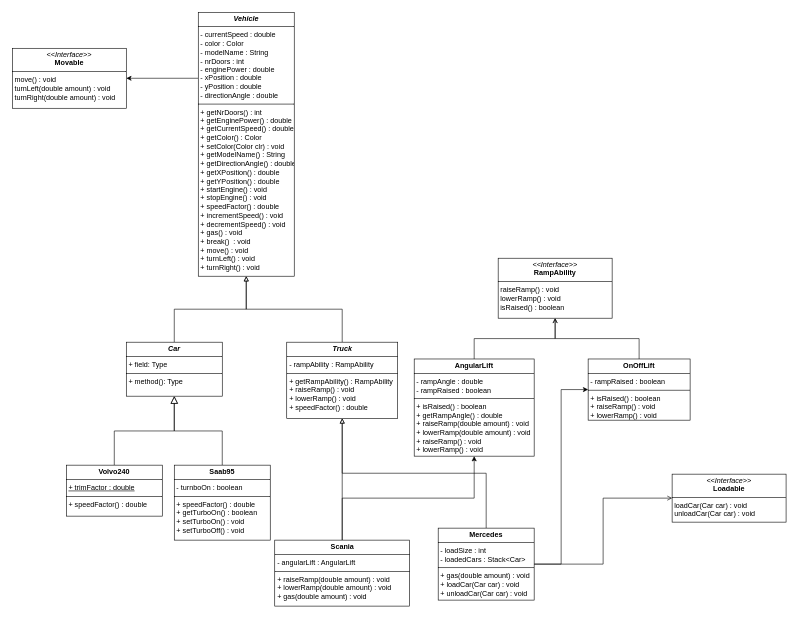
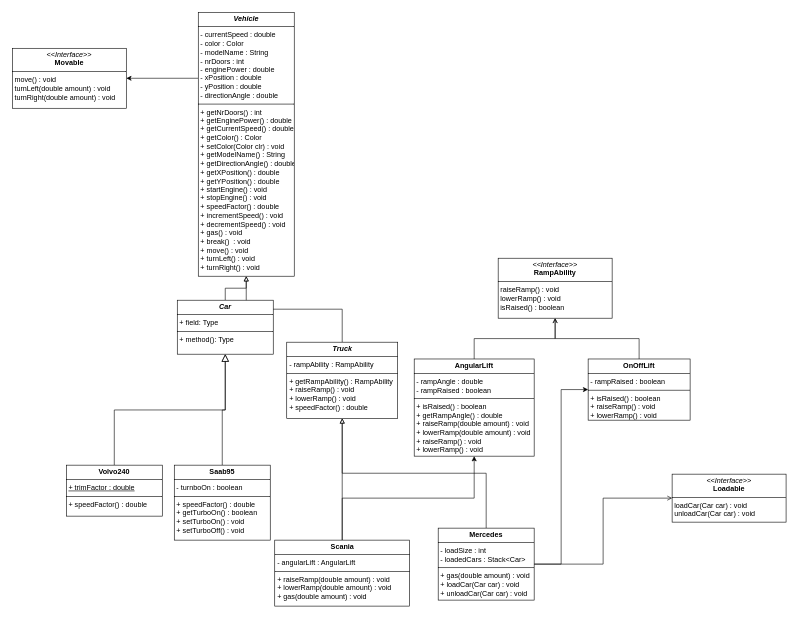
node "Car + field: Type + method(): Type": moved (174, 369) -> (225, 327)
